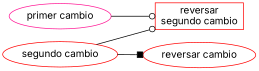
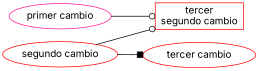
node "reversar segundo cambio": label "reversar segundo cambio" -> "tercer segundo cambio"
node "reversar cambio": label "reversar cambio" -> "tercer cambio"
